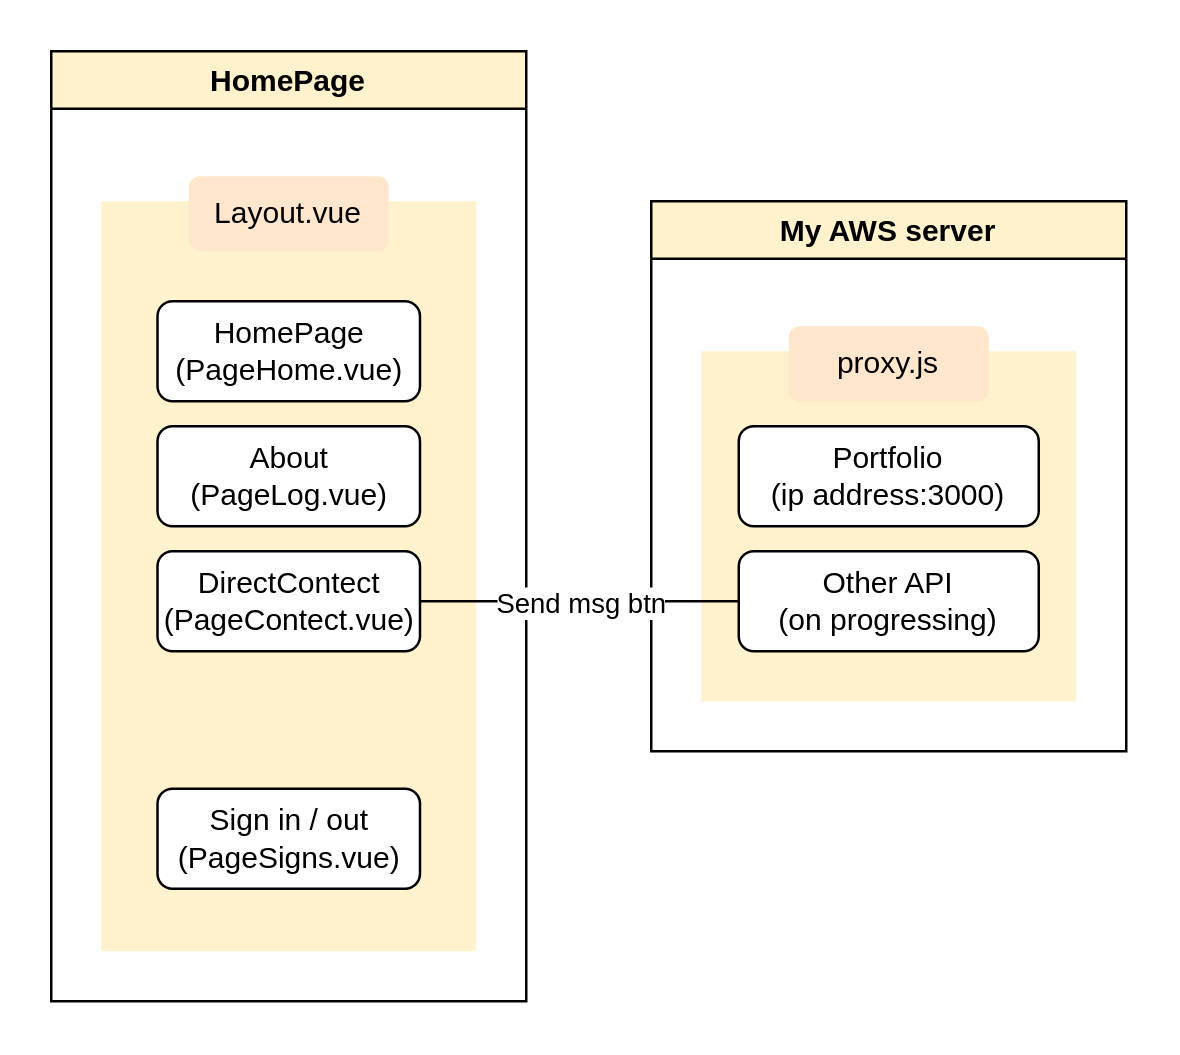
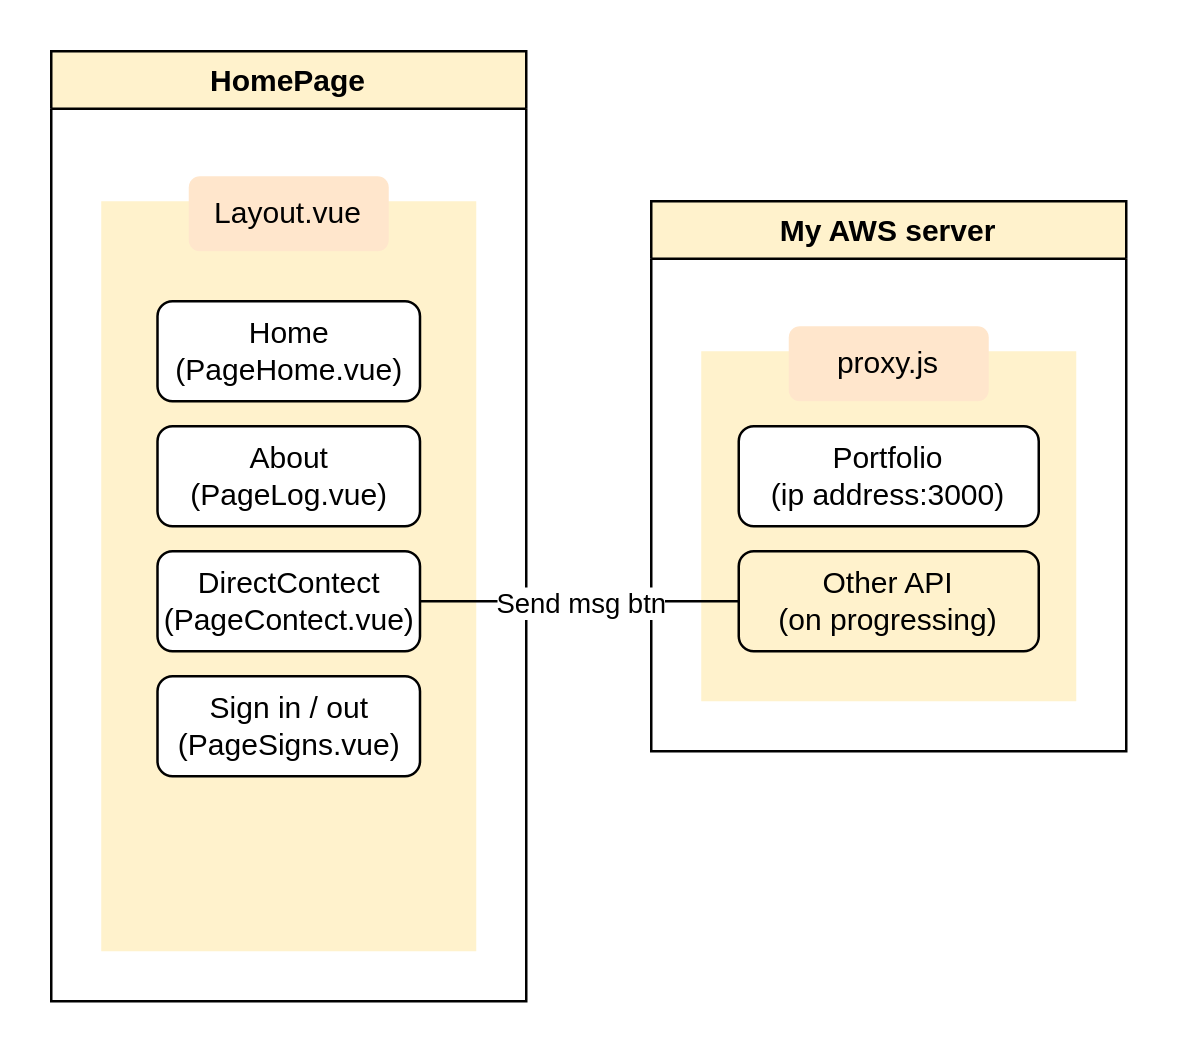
node "HomePage (PageHome.vue)": label "HomePage (PageHome.vue)" -> "Home (PageHome.vue)"
node "Other API (on progressing)": fillcolor #ffffff -> #fff2cc
node "Sign in / out (PageSigns.vue)": moved (289, 839) -> (289, 726)
